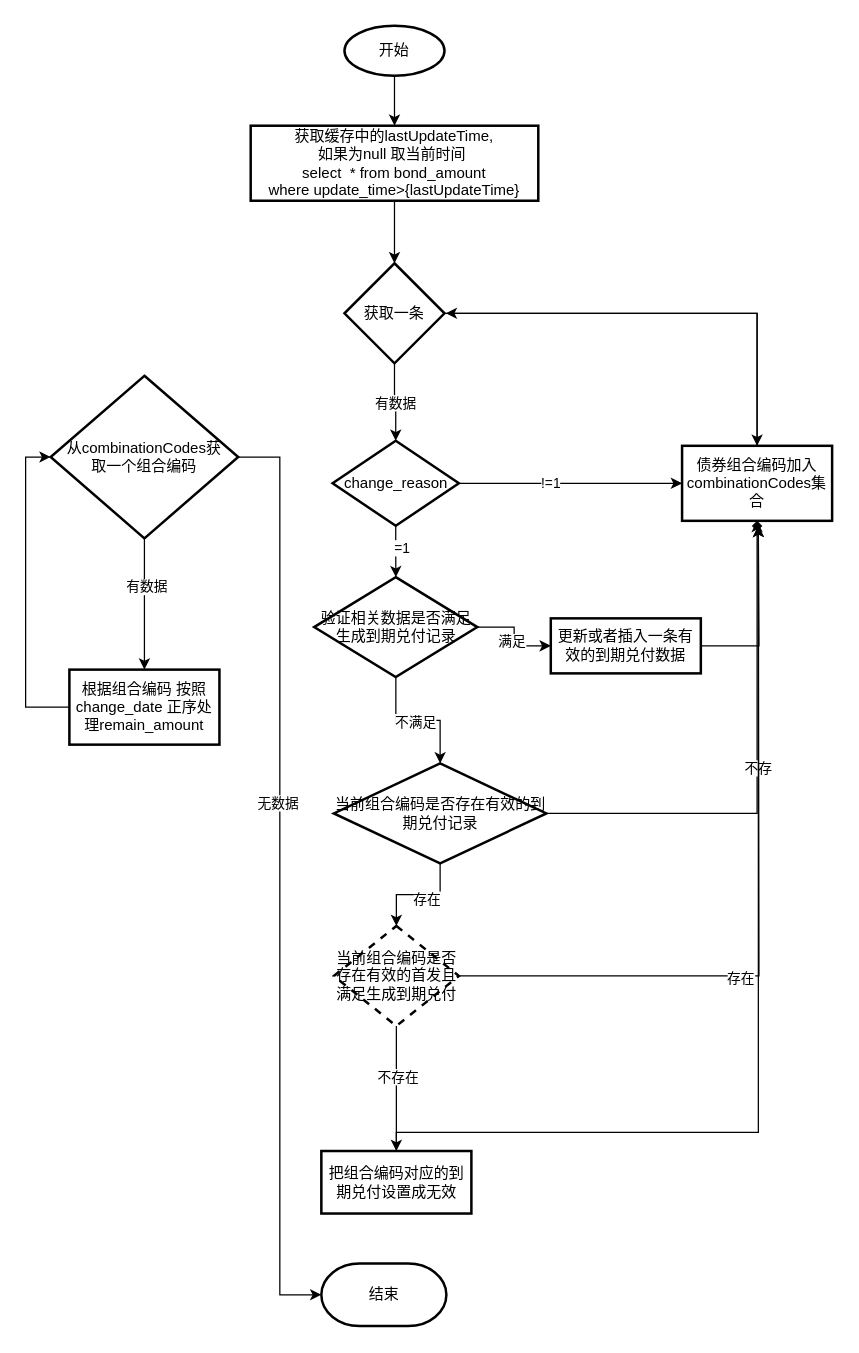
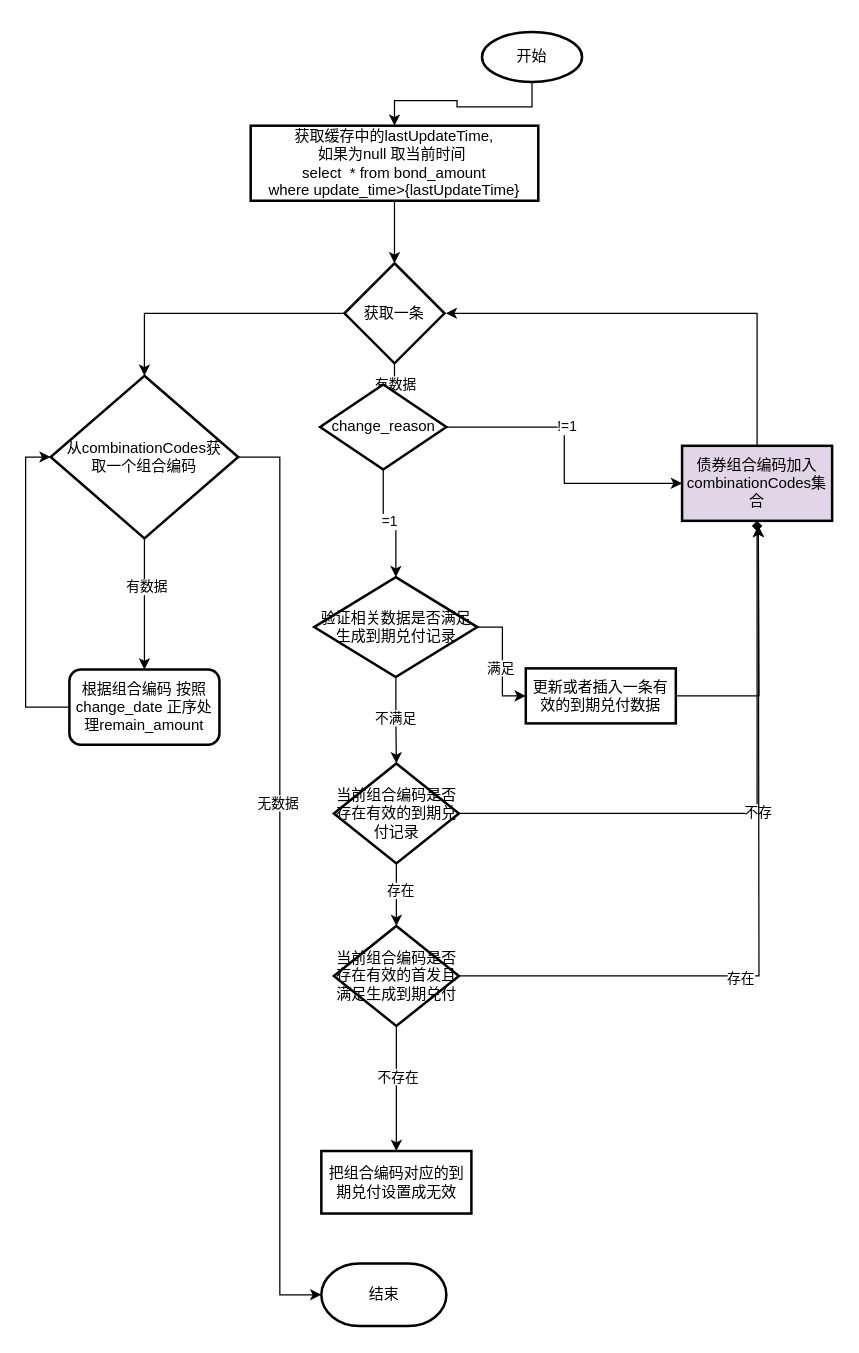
node "开始": moved (394, 51) -> (532, 57)
edge "获取一条" -> "债券组合编码加入combinationCodes集合": now "获取一条" -> "从combinationCodes获 取一个组合编码"
node "change_reason": moved (396, 483) -> (383, 427)
node "债券组合编码加入combinationCodes集合": fillcolor #ffffff -> #e1d5e7
node "更新或者插入一条有效的到期兑付数据": moved (626, 646) -> (601, 696)
node "根据组合编码 按照change_date 正序处理remain_amount": shape rectangle -> rounded rectangle
node "当前组合编码是否存在有效的到期兑付记录": size 213x100 -> 125x100
node "当前组合编码是否存在有效的首发且满足生成到期兑付": style dashed -> solid
edge "把组合编码对应的到期兑付设置成无效" -> "债券组合编码加入combinationCodes集合": removed
